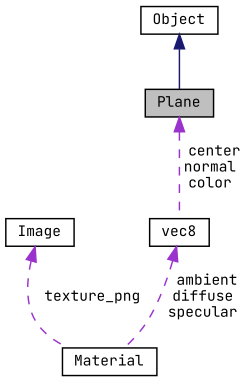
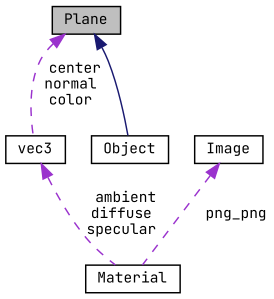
edge "Plane" -> "Object": reversed
node "vec8": label "vec8" -> "vec3"
edge "Material" -> "Image": label " texture_png" -> " png_png"
